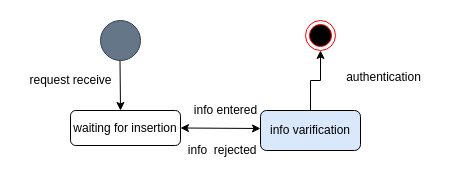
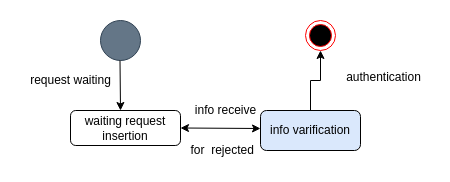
node "request receive": label "request receive" -> "request waiting"
node "info entered": label "info entered" -> "info receive"
node "waiting for insertion": label "waiting for insertion" -> "waiting request insertion"
node "info rejected": label "info rejected" -> "for rejected"
